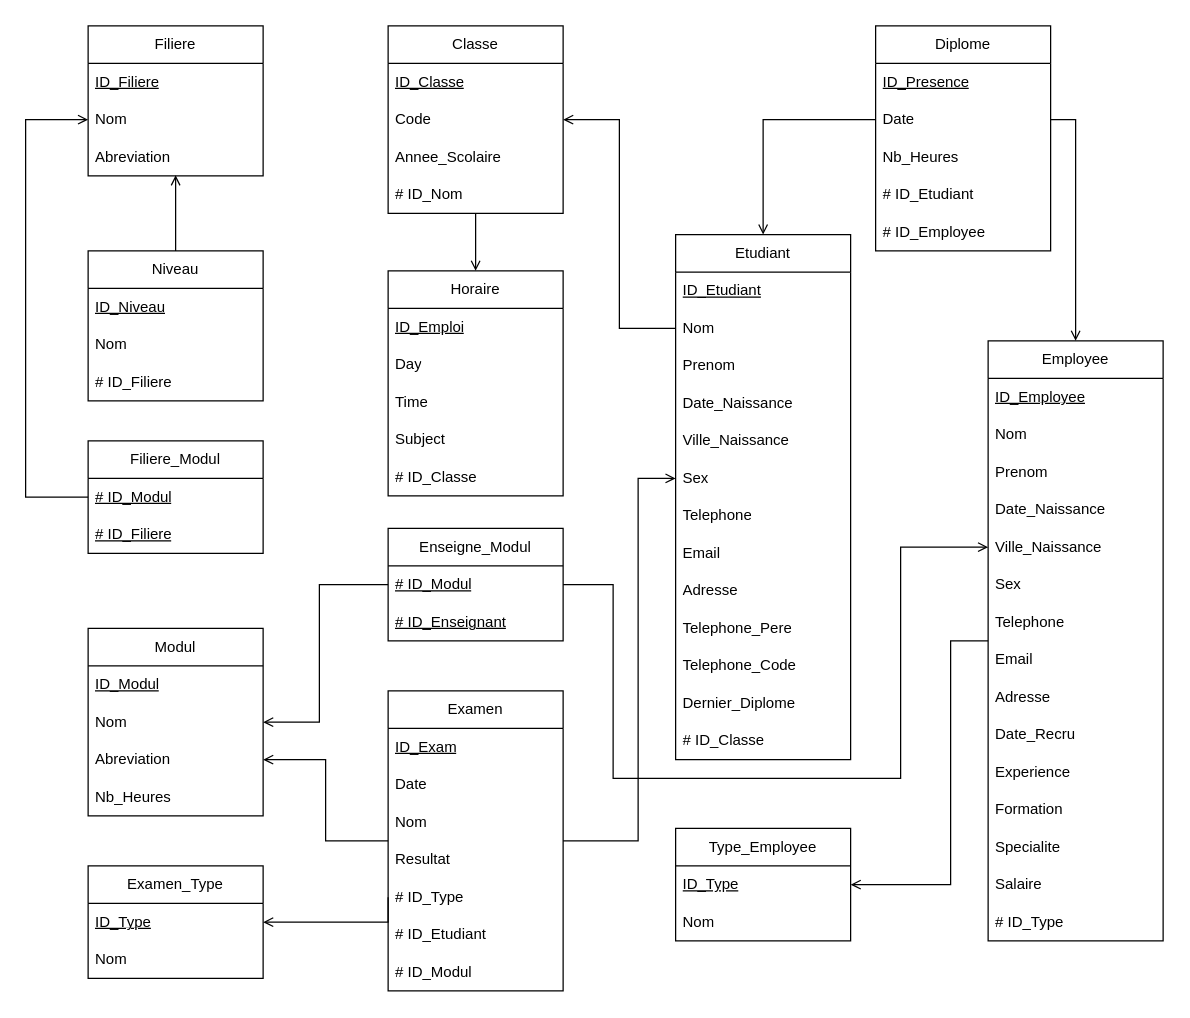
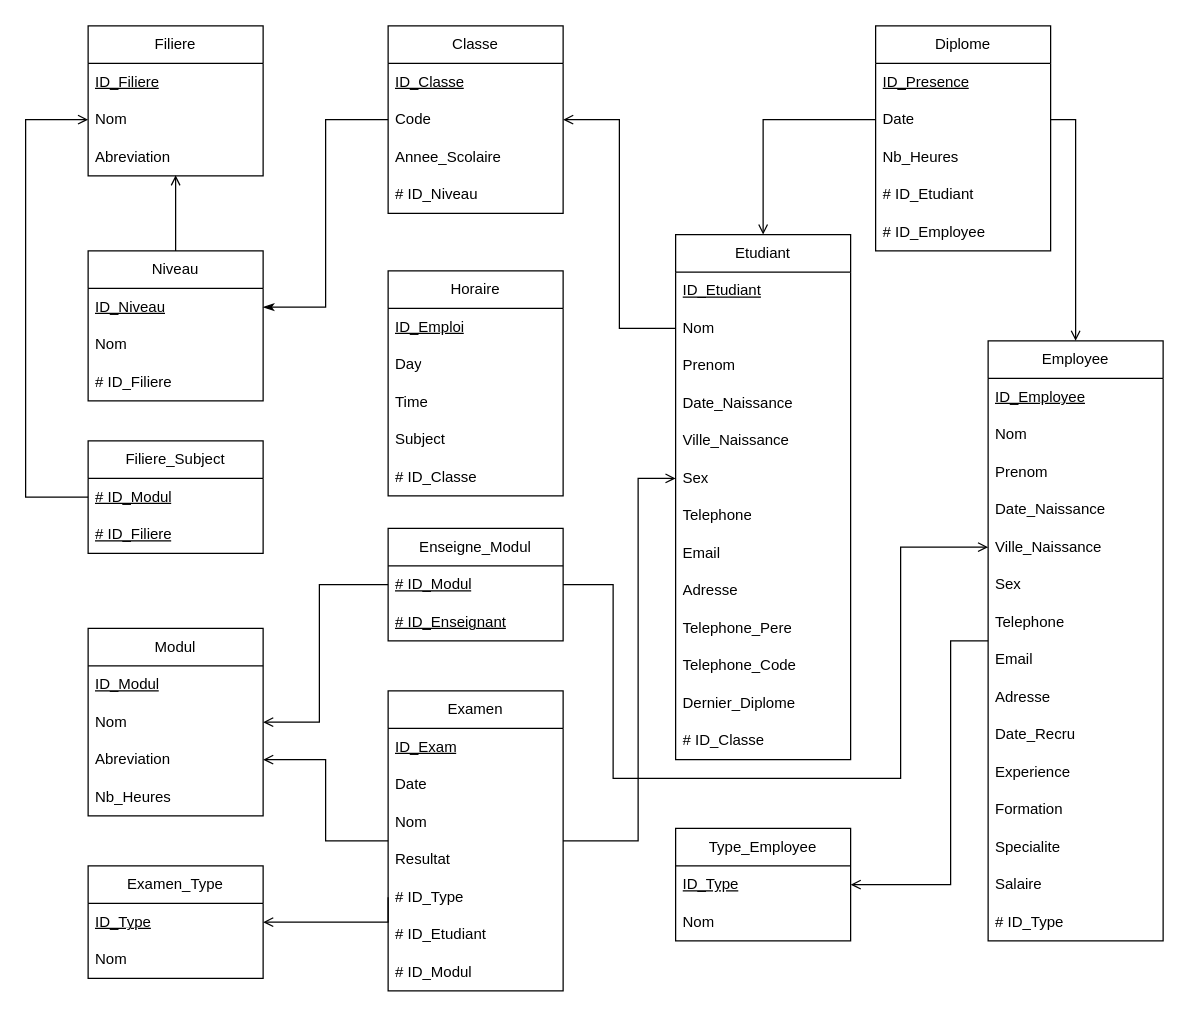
node "# ID_Nom": label "# ID_Nom" -> "# ID_Niveau"
edge "Classe" -> "ID_Niveau": added
edge "Classe" -> "Horaire": removed
node "Filiere_Modul": label "Filiere_Modul" -> "Filiere_Subject"
